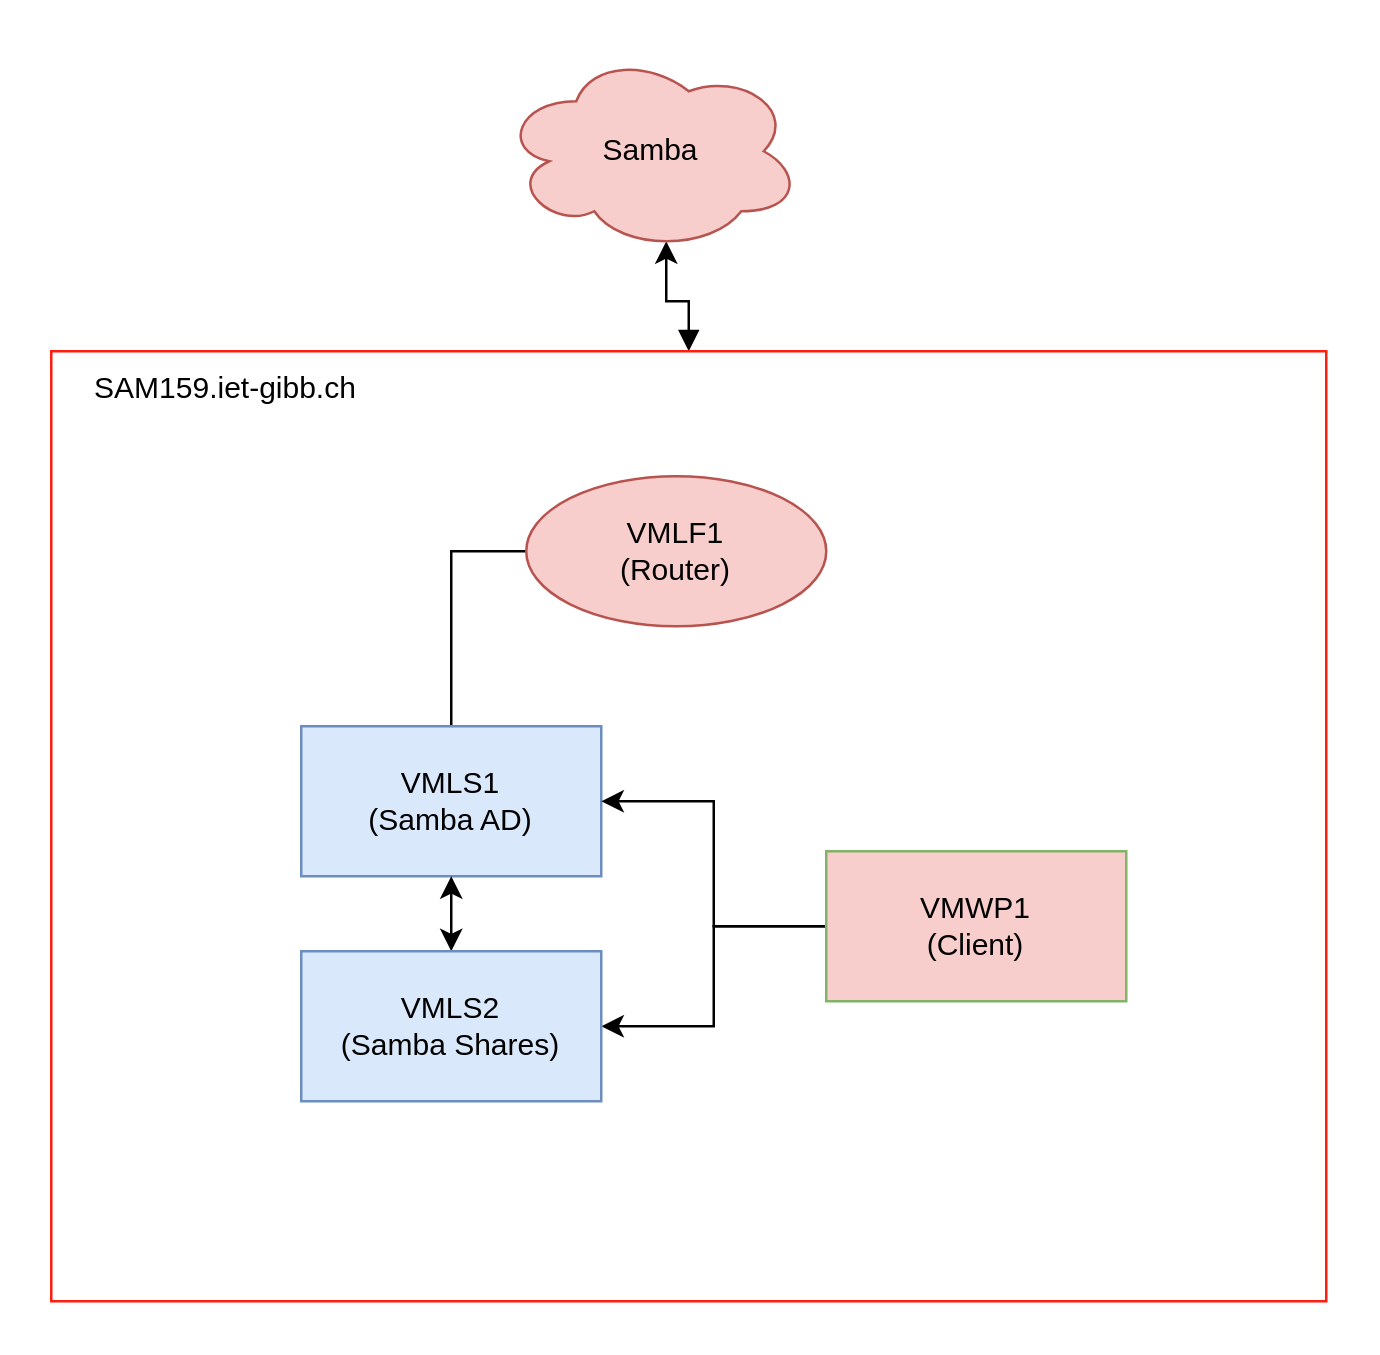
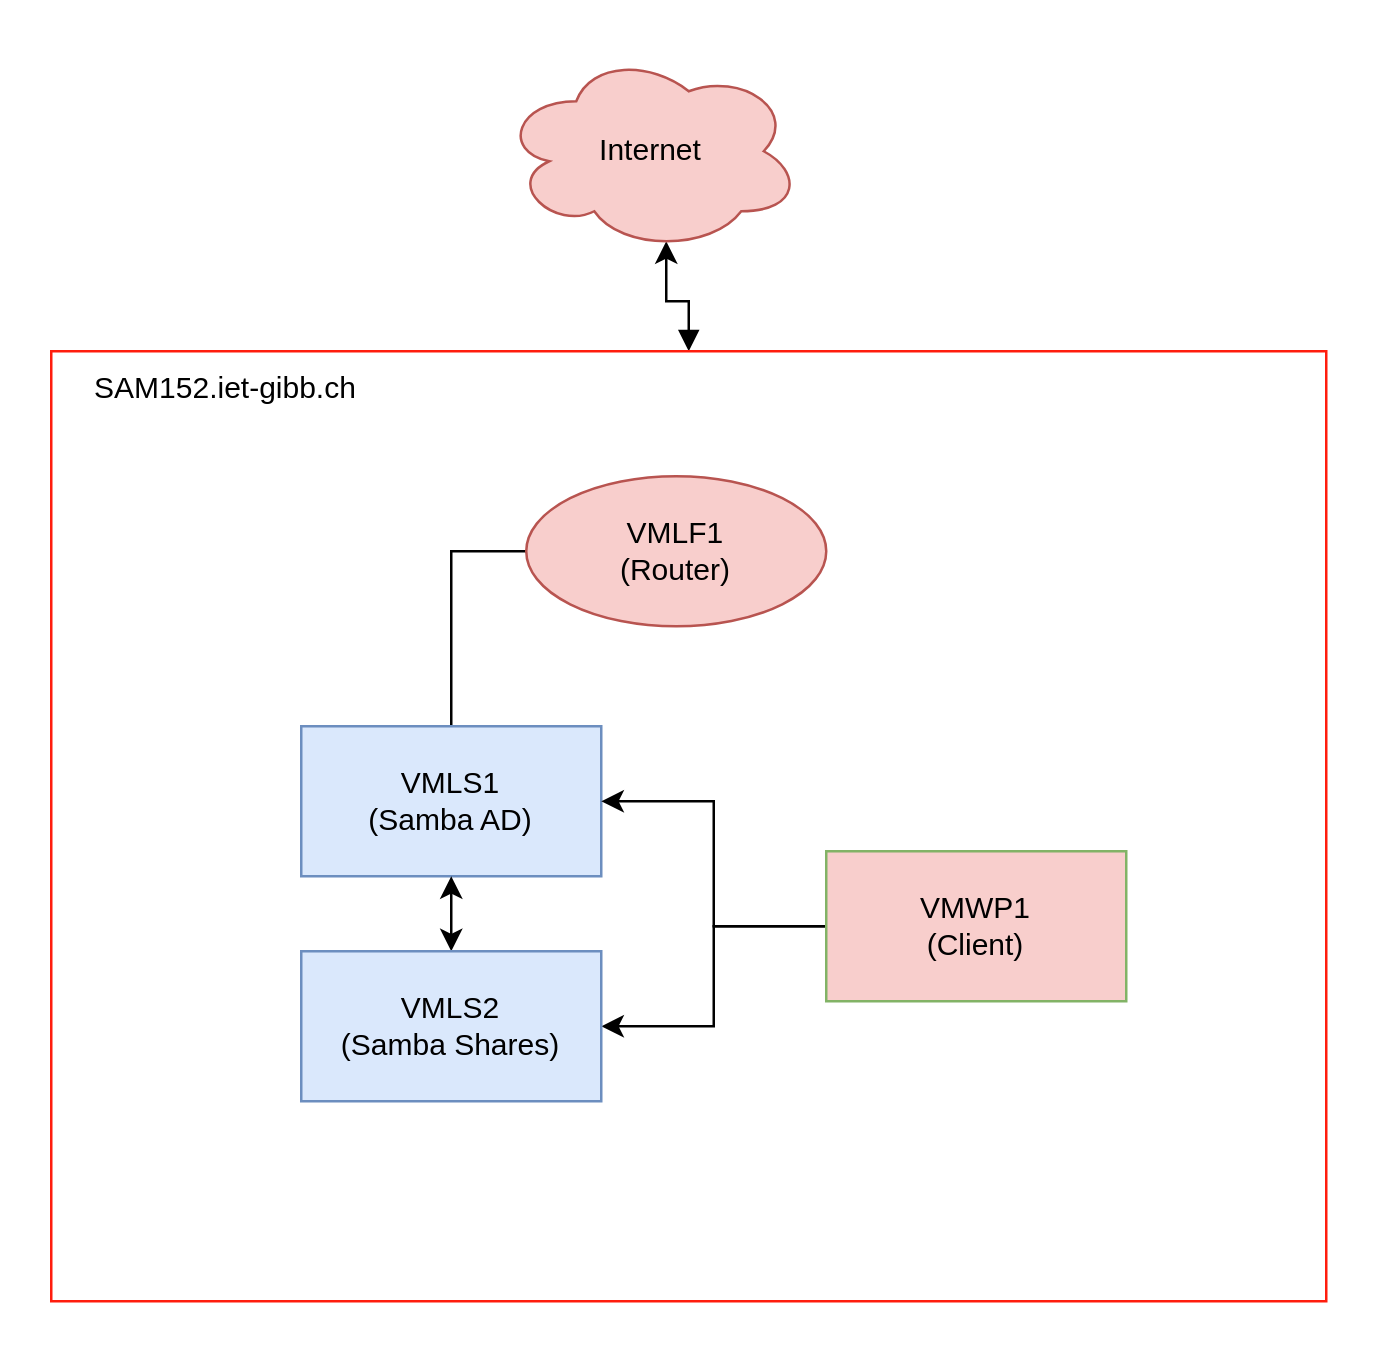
node "Samba": label "Samba" -> "Internet"
node "SAM159.iet-gibb.ch": label "SAM159.iet-gibb.ch" -> "SAM152.iet-gibb.ch"
